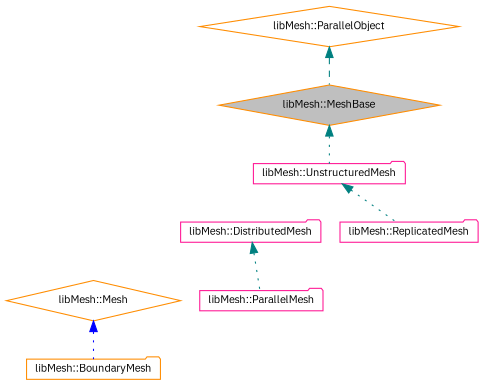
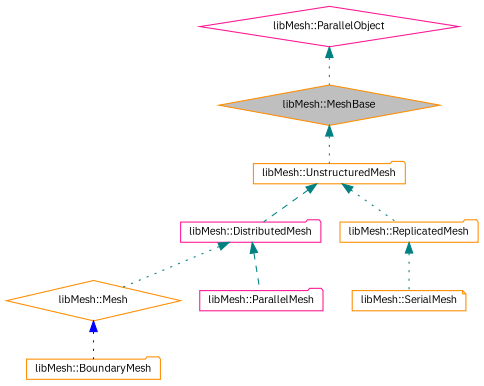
node "libMesh::ParallelObject": color darkorange -> deeppink
edge "libMesh::MeshBase" -> "libMesh::ParallelObject": style dashed -> dotted
node "libMesh::UnstructuredMesh": color deeppink -> darkorange
edge "libMesh::DistributedMesh" -> "libMesh::UnstructuredMesh": added
node "libMesh::ReplicatedMesh": color deeppink -> darkorange
edge "libMesh::Mesh" -> "libMesh::DistributedMesh": added
edge "libMesh::ParallelMesh" -> "libMesh::DistributedMesh": style dotted -> dashed
node "libMesh::SerialMesh": added
